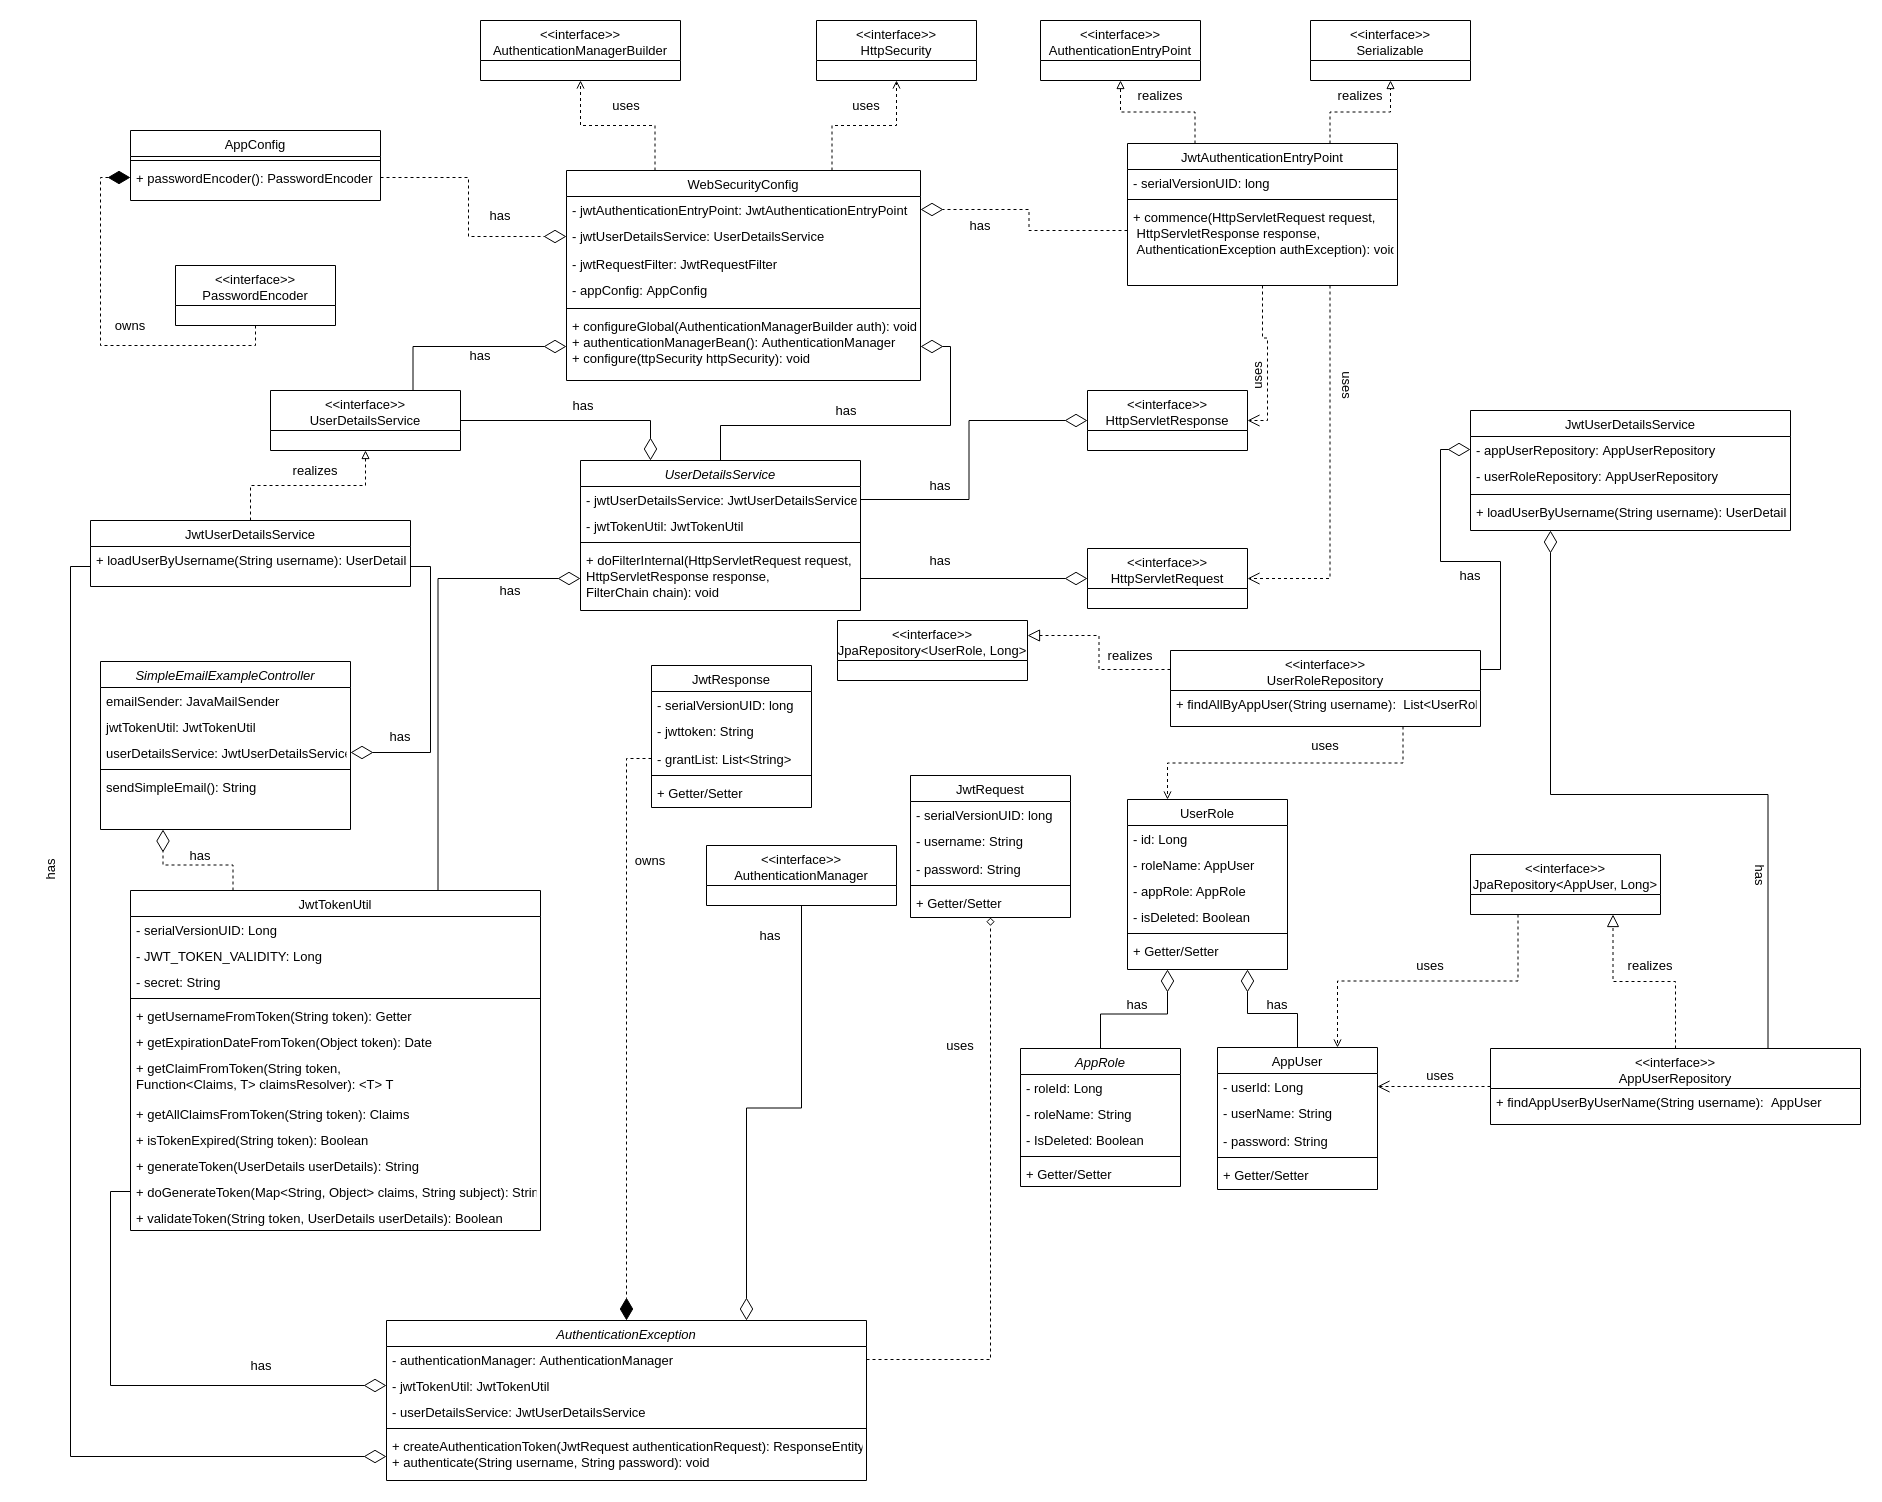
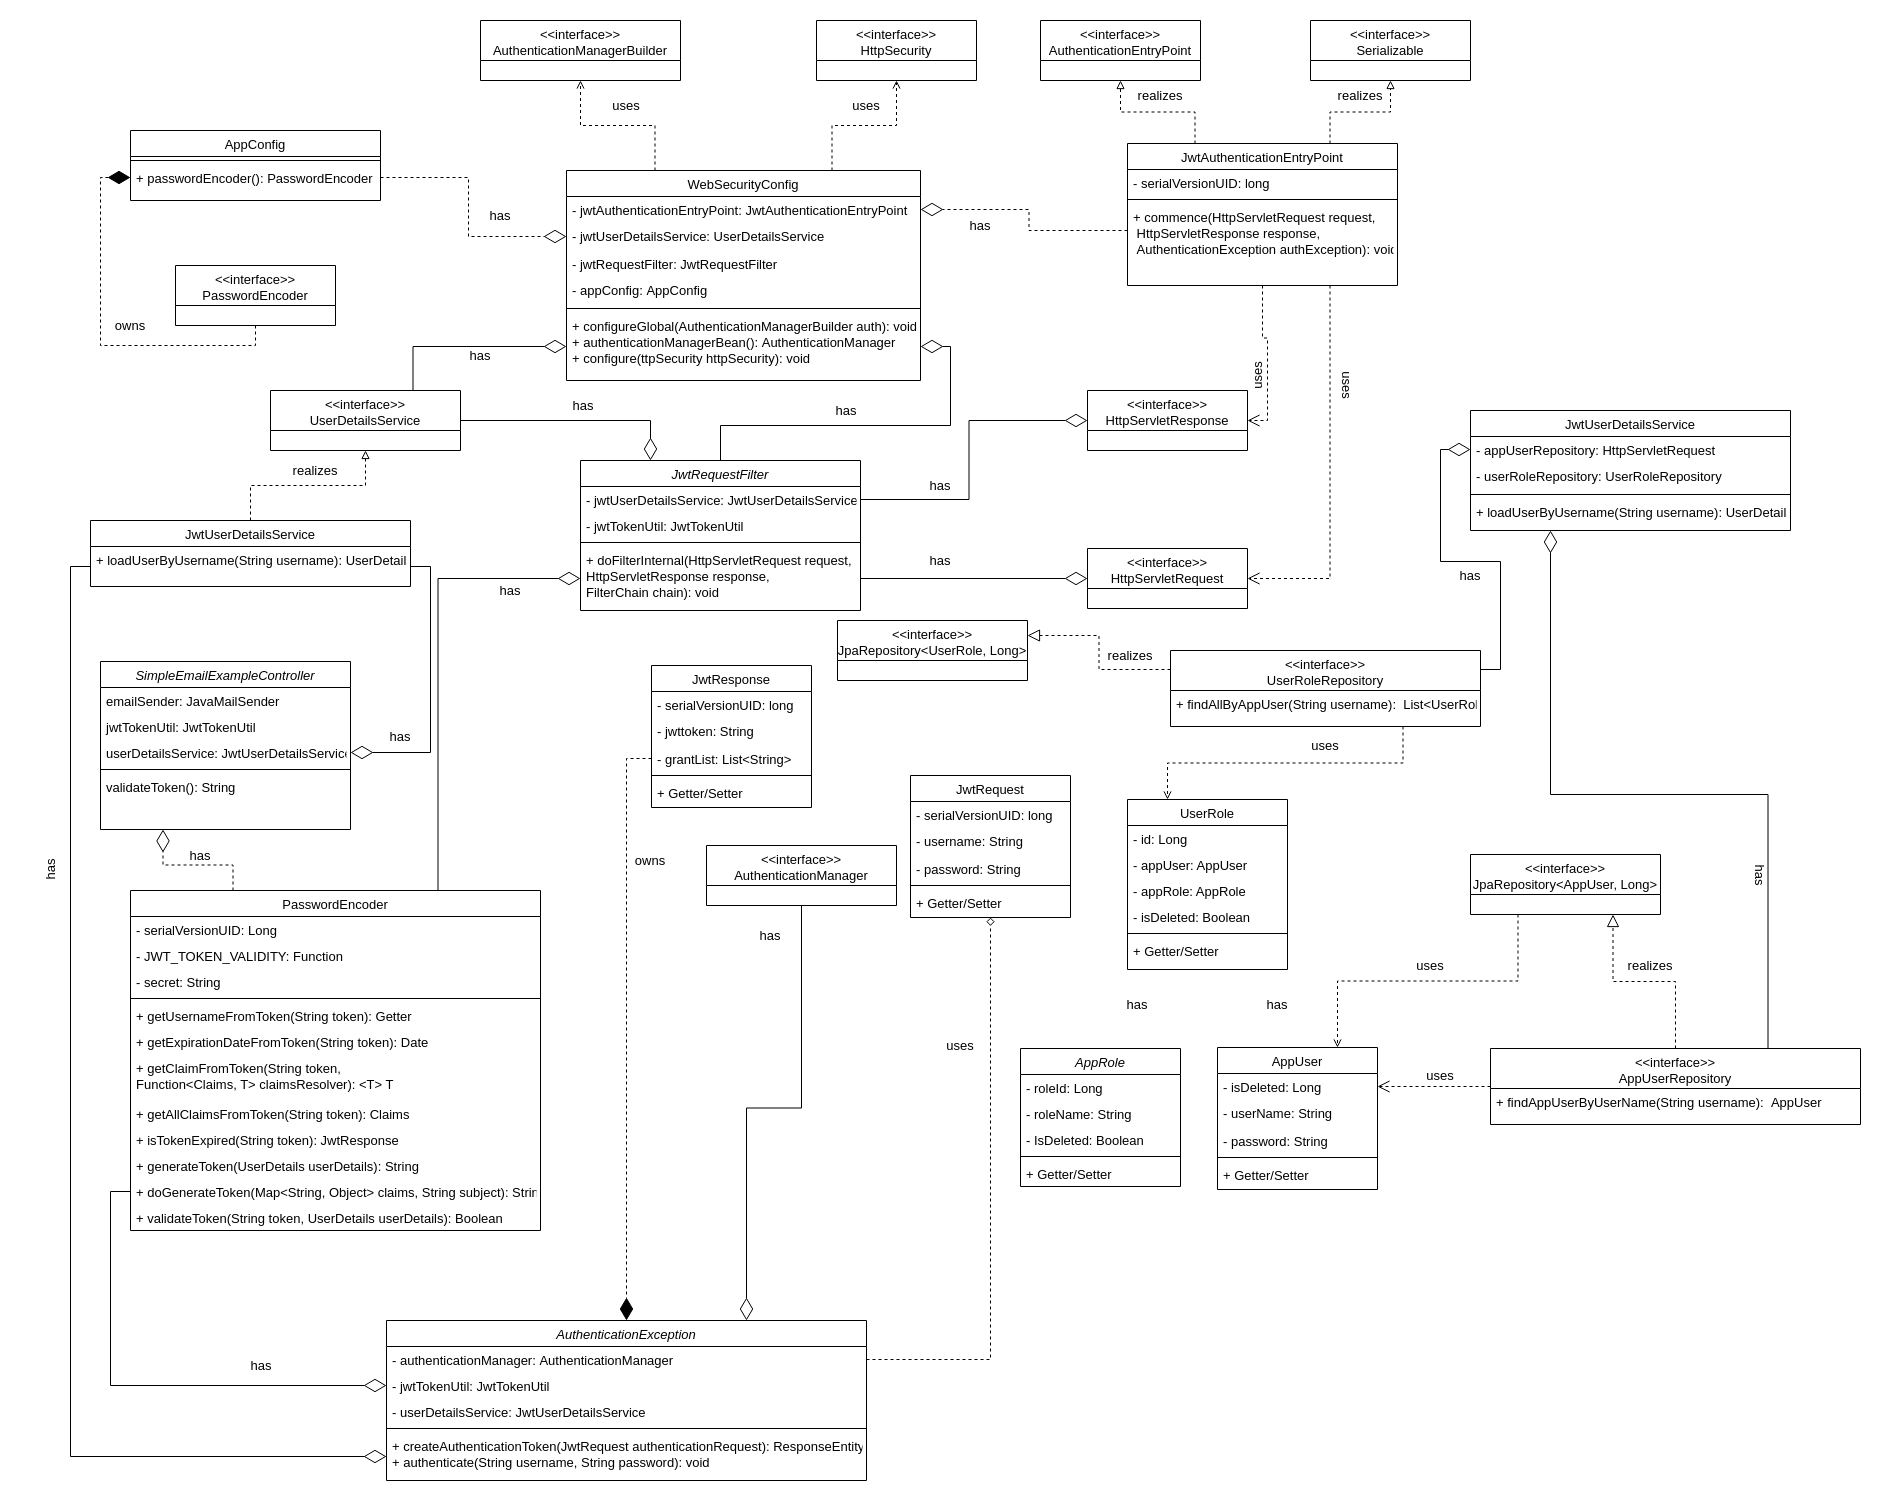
node "- appUserRepository: AppUserRepository": label "- appUserRepository: AppUserRepository" -> "- appUserRepository: HttpServletRequest"
node "UserDetailsService": label "UserDetailsService" -> "JwtRequestFilter"
node "- userRoleRepository: AppUserRepository": label "- userRoleRepository: AppUserRepository" -> "- userRoleRepository: UserRoleRepository"
node "sendSimpleEmail(): String": label "sendSimpleEmail(): String" -> "validateToken(): String"
node "- roleName: AppUser": label "- roleName: AppUser" -> "- appUser: AppUser"
node "JwtTokenUtil": label "JwtTokenUtil" -> "PasswordEncoder"
node "- JWT_TOKEN_VALIDITY: Long": label "- JWT_TOKEN_VALIDITY: Long" -> "- JWT_TOKEN_VALIDITY: Function"
edge "AppRole" -> "UserRole": removed
edge "AppUser" -> "UserRole": removed
node "+ getExpirationDateFromToken(Object token): Date": label "+ getExpirationDateFromToken(Object token): Date" -> "+ getExpirationDateFromToken(String token): Date"
node "- userId: Long": label "- userId: Long" -> "- isDeleted: Long"
node "+ isTokenExpired(String token): Boolean": label "+ isTokenExpired(String token): Boolean" -> "+ isTokenExpired(String token): JwtResponse"
